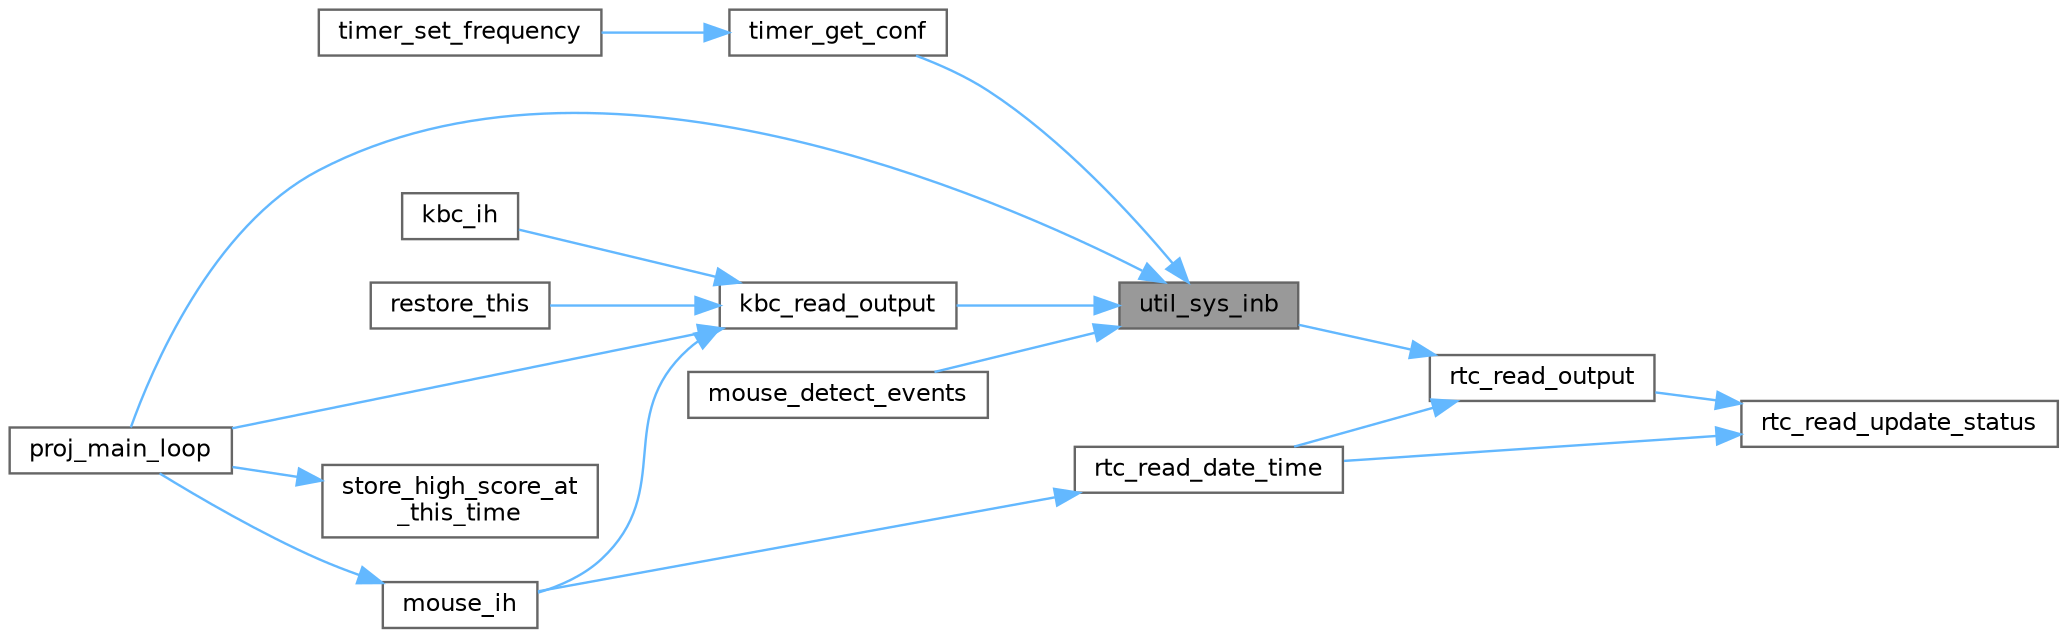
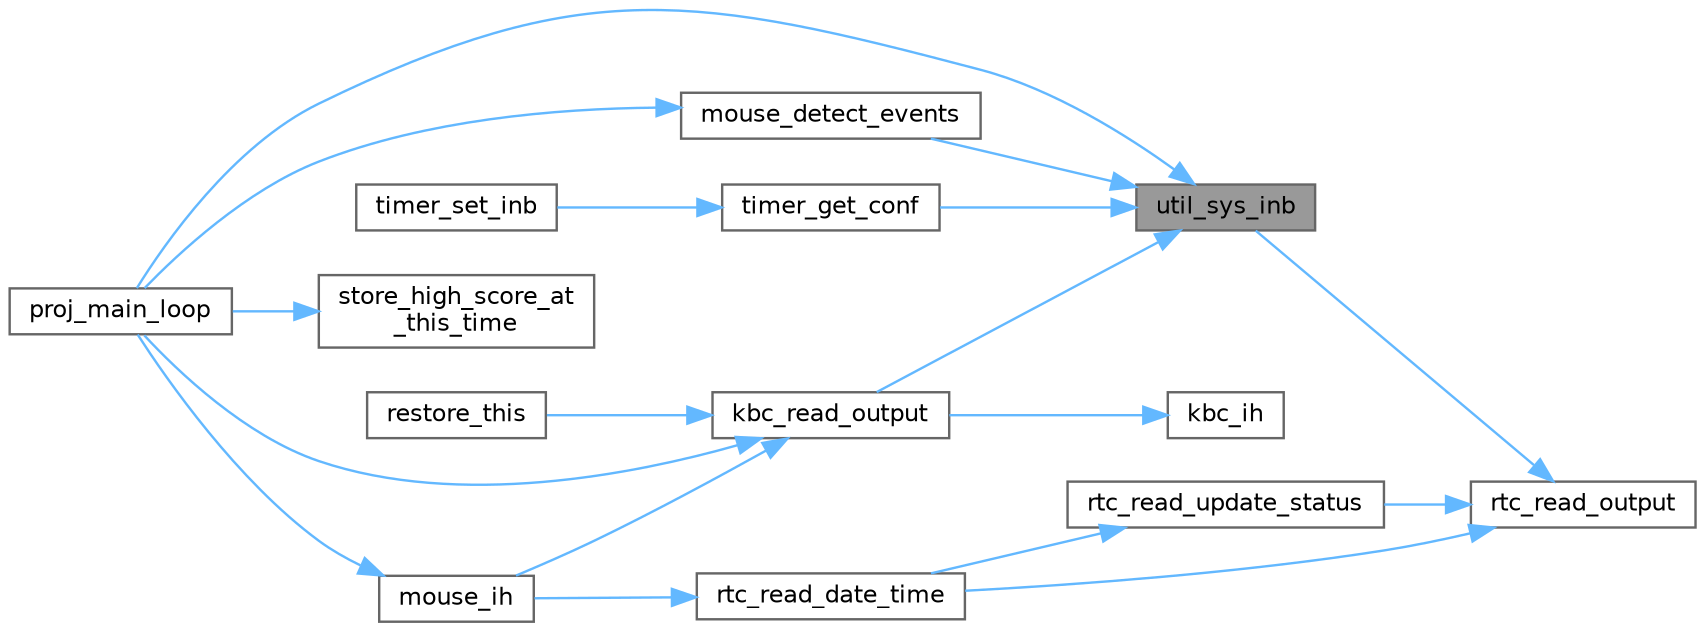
node "timer_set_frequency": label "timer_set_frequency" -> "timer_set_inb"
edge "proj_main_loop" -> "mouse_detect_events": added
edge "kbc_ih" -> "kbc_read_output": reversed
edge "rtc_read_output" -> "rtc_read_update_status": reversed
